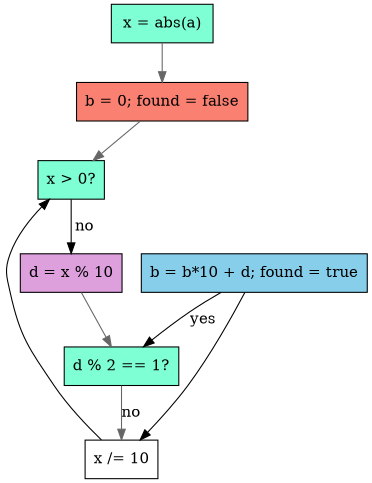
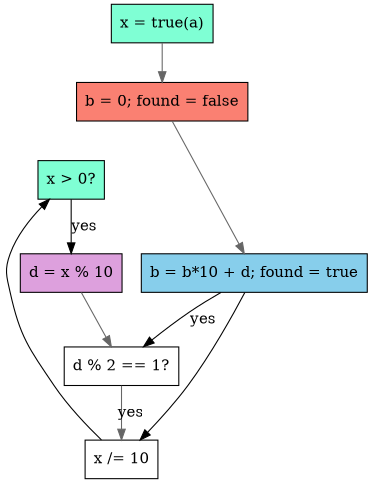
node "x = abs(a)": label "x = abs(a)" -> "x = true(a)"
edge "b = 0; found = false" -> "x > 0?": now "b = 0; found = false" -> "b = b*10 + d; found = true"
edge "x > 0?" -> "d = x % 10": label "no" -> "yes"
node "d % 2 == 1?": fillcolor aquamarine -> white
edge "d % 2 == 1?" -> "x /= 10": label "no" -> "yes"
